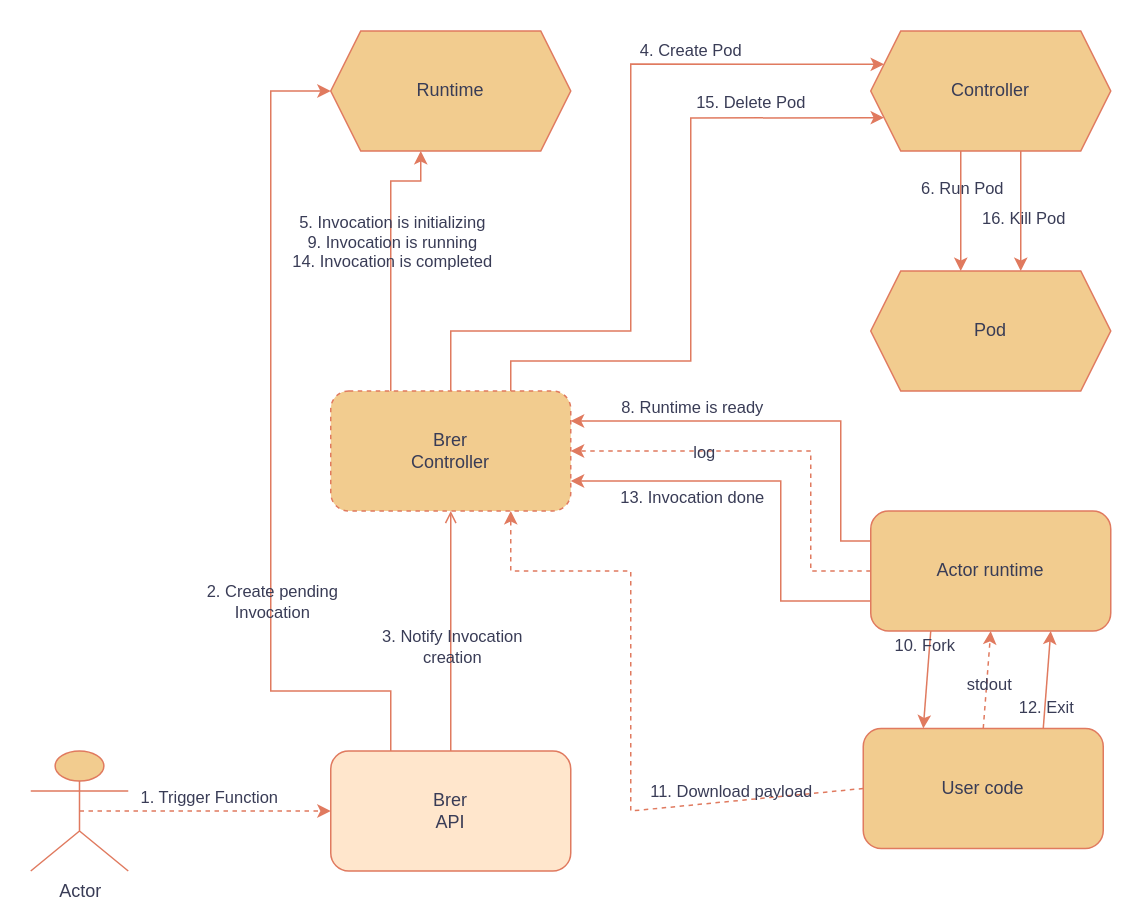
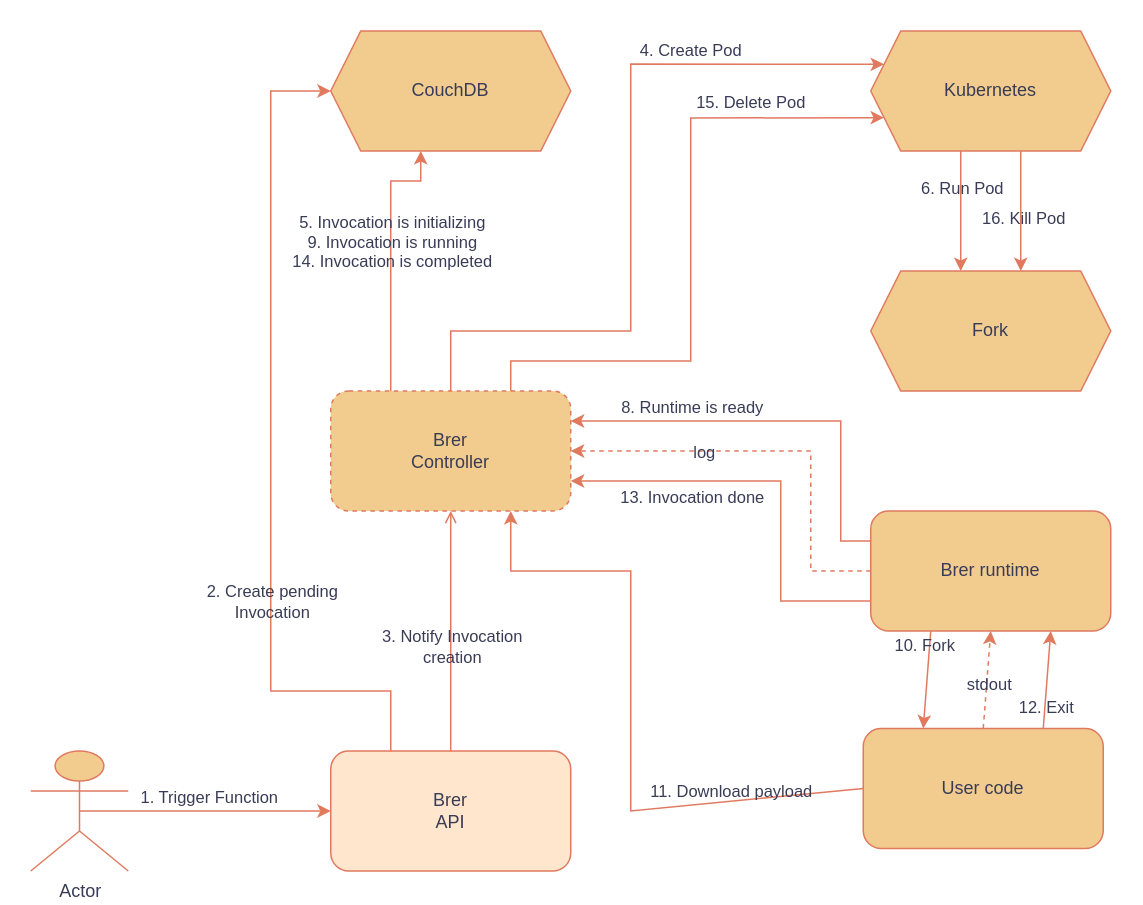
node "Runtime": label "Runtime" -> "CouchDB"
node "Controller": label "Controller" -> "Kubernetes"
node "Pod": label "Pod" -> "Fork"
node "Actor runtime": label "Actor runtime" -> "Brer runtime"
edge "User code" -> "Brer Controller": style dashed -> solid
edge "Actor" -> "Brer API": style dashed -> solid
